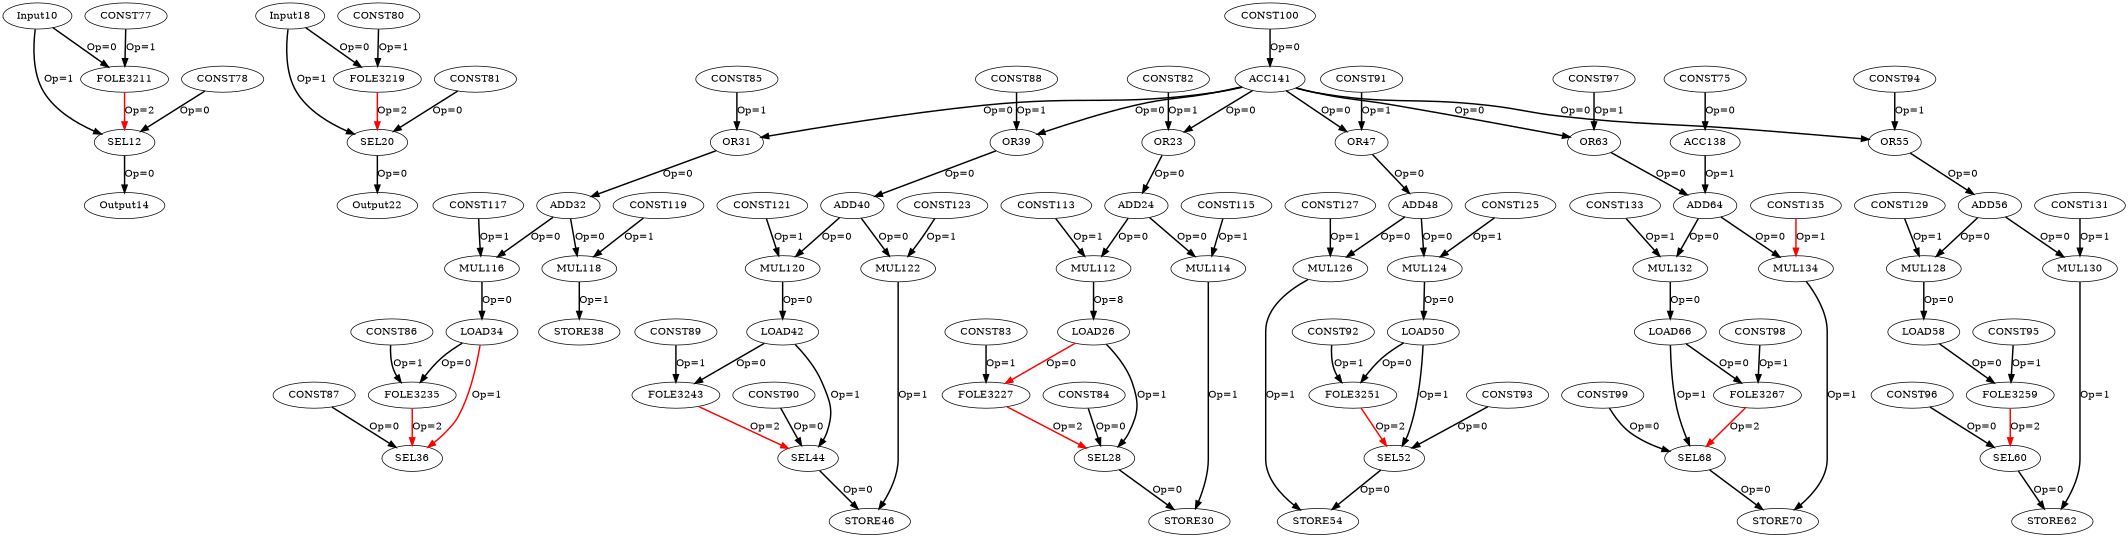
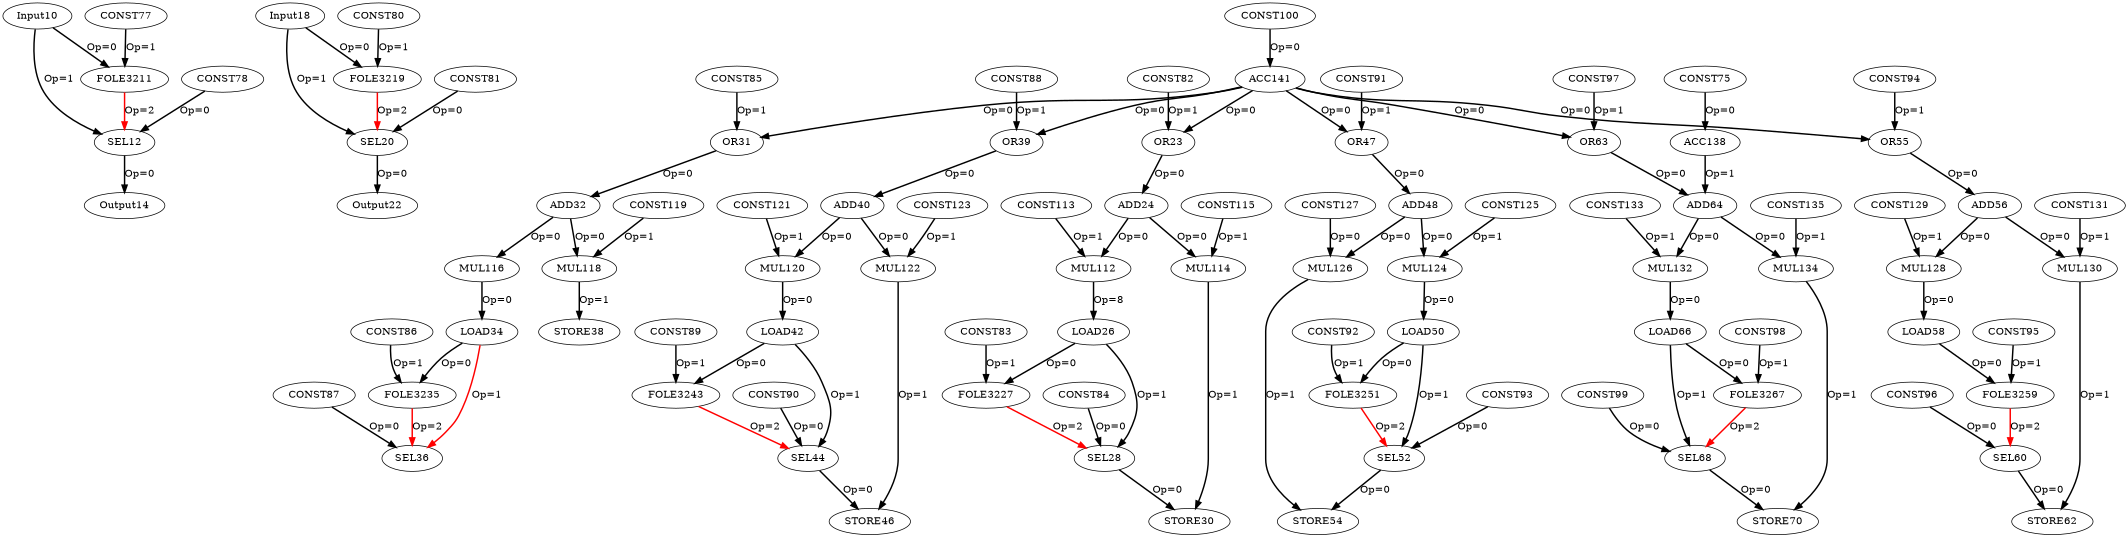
node "CONST117": removed
edge "CONST135" -> "MUL134": color red -> black
edge "CONST127" -> "MUL126": label "Op=1" -> "Op=0"
edge "LOAD26" -> "FOLE3227": color red -> black
